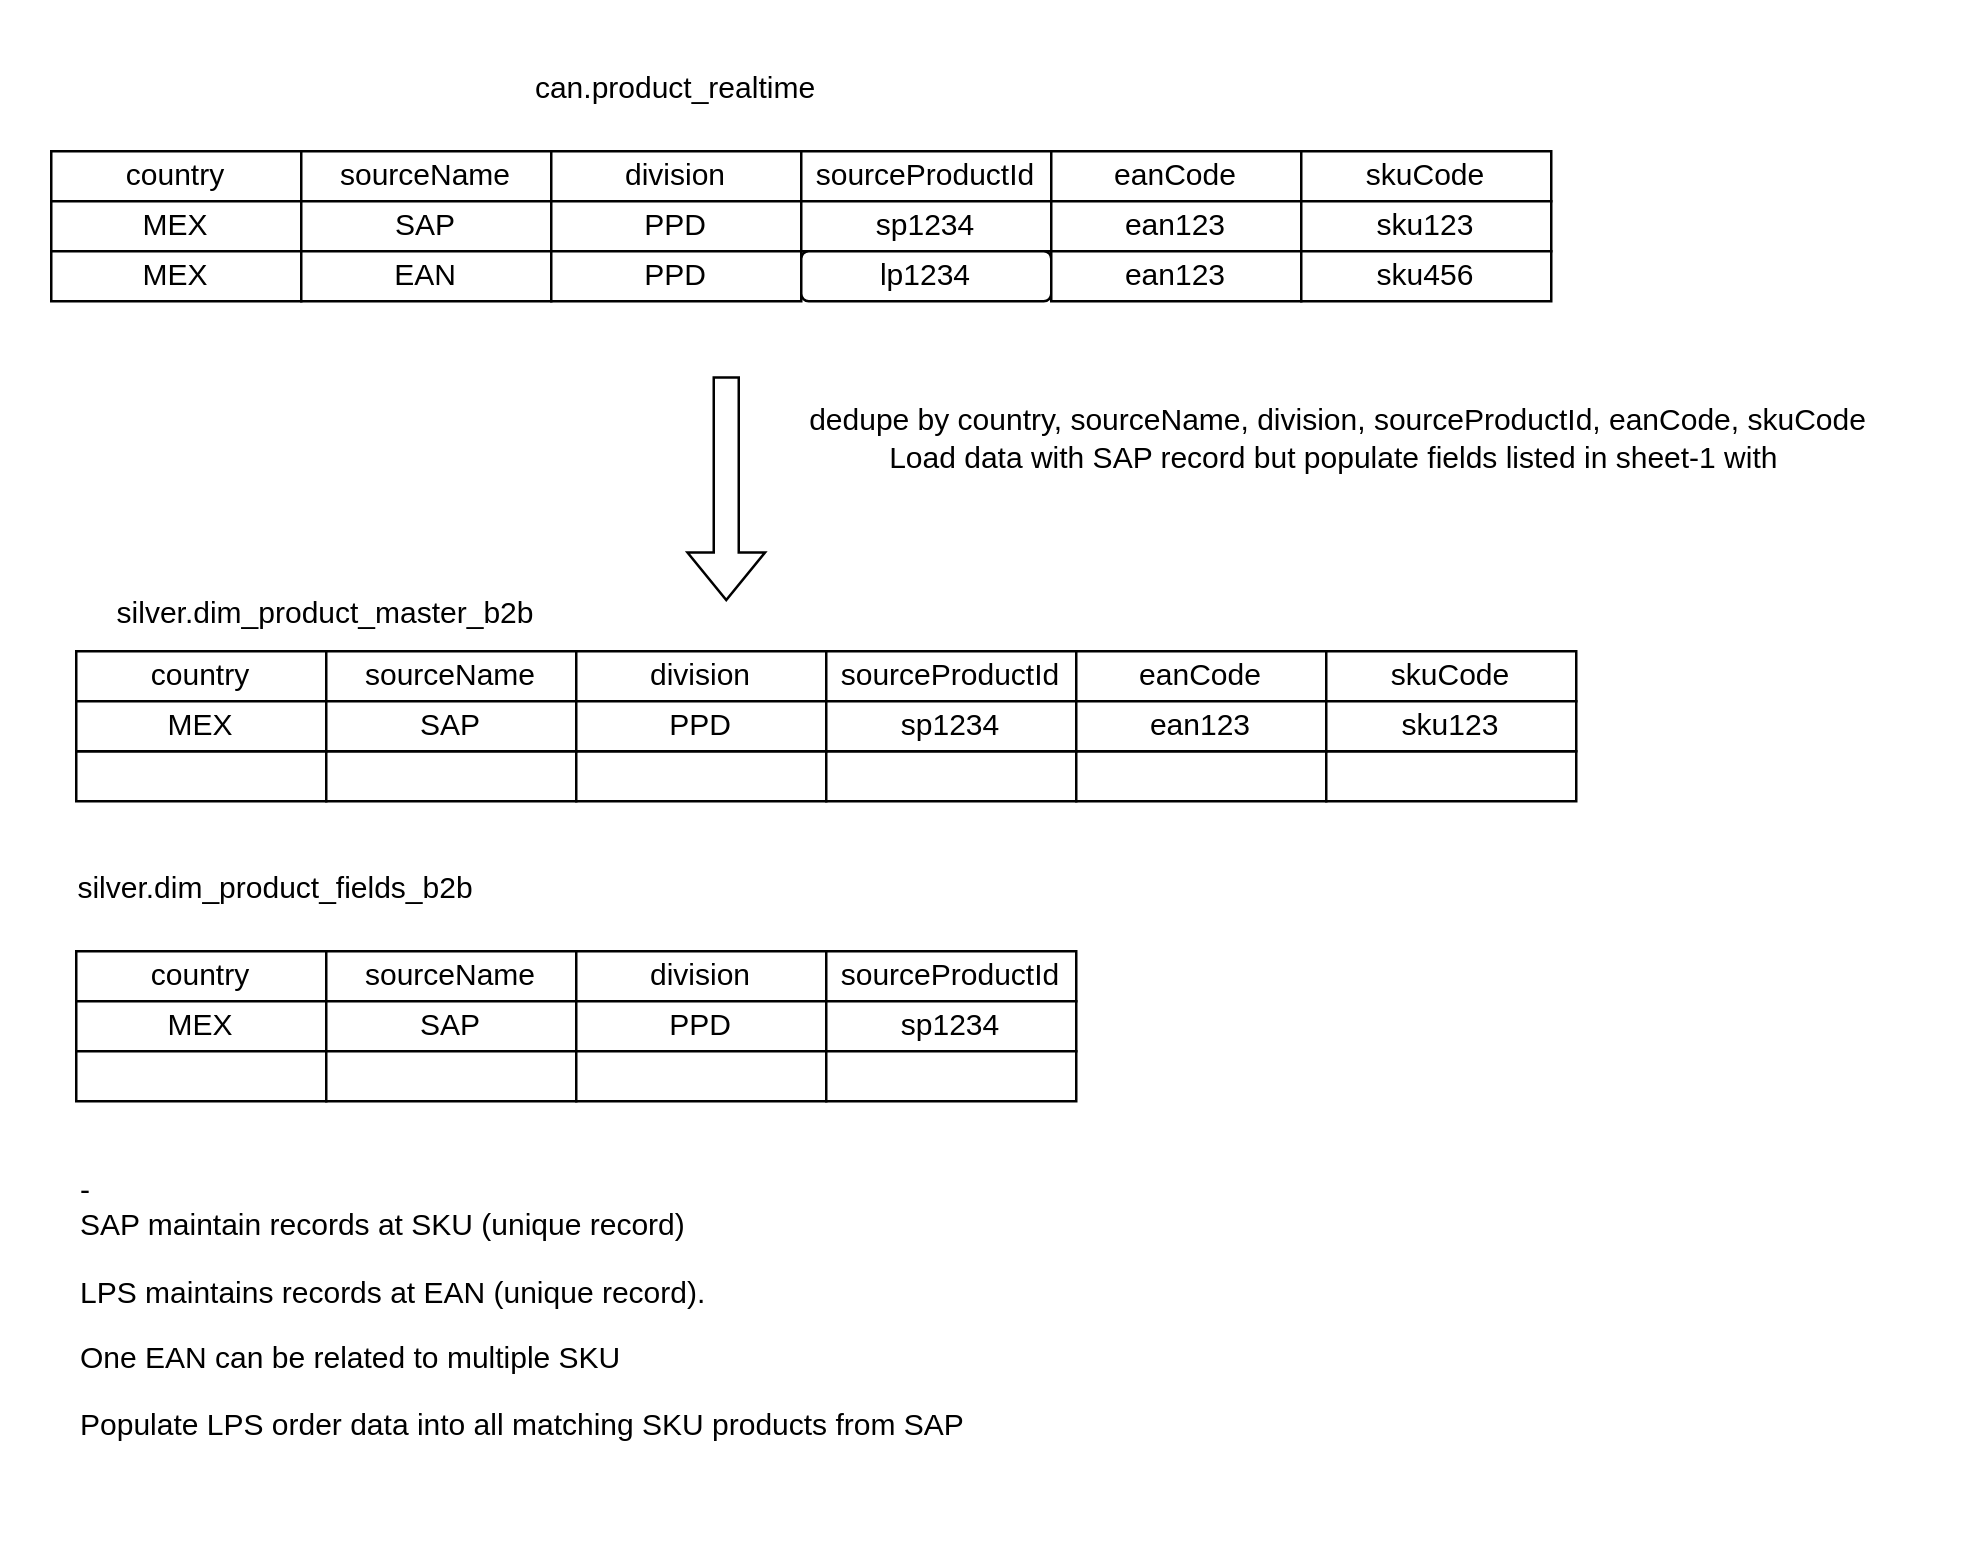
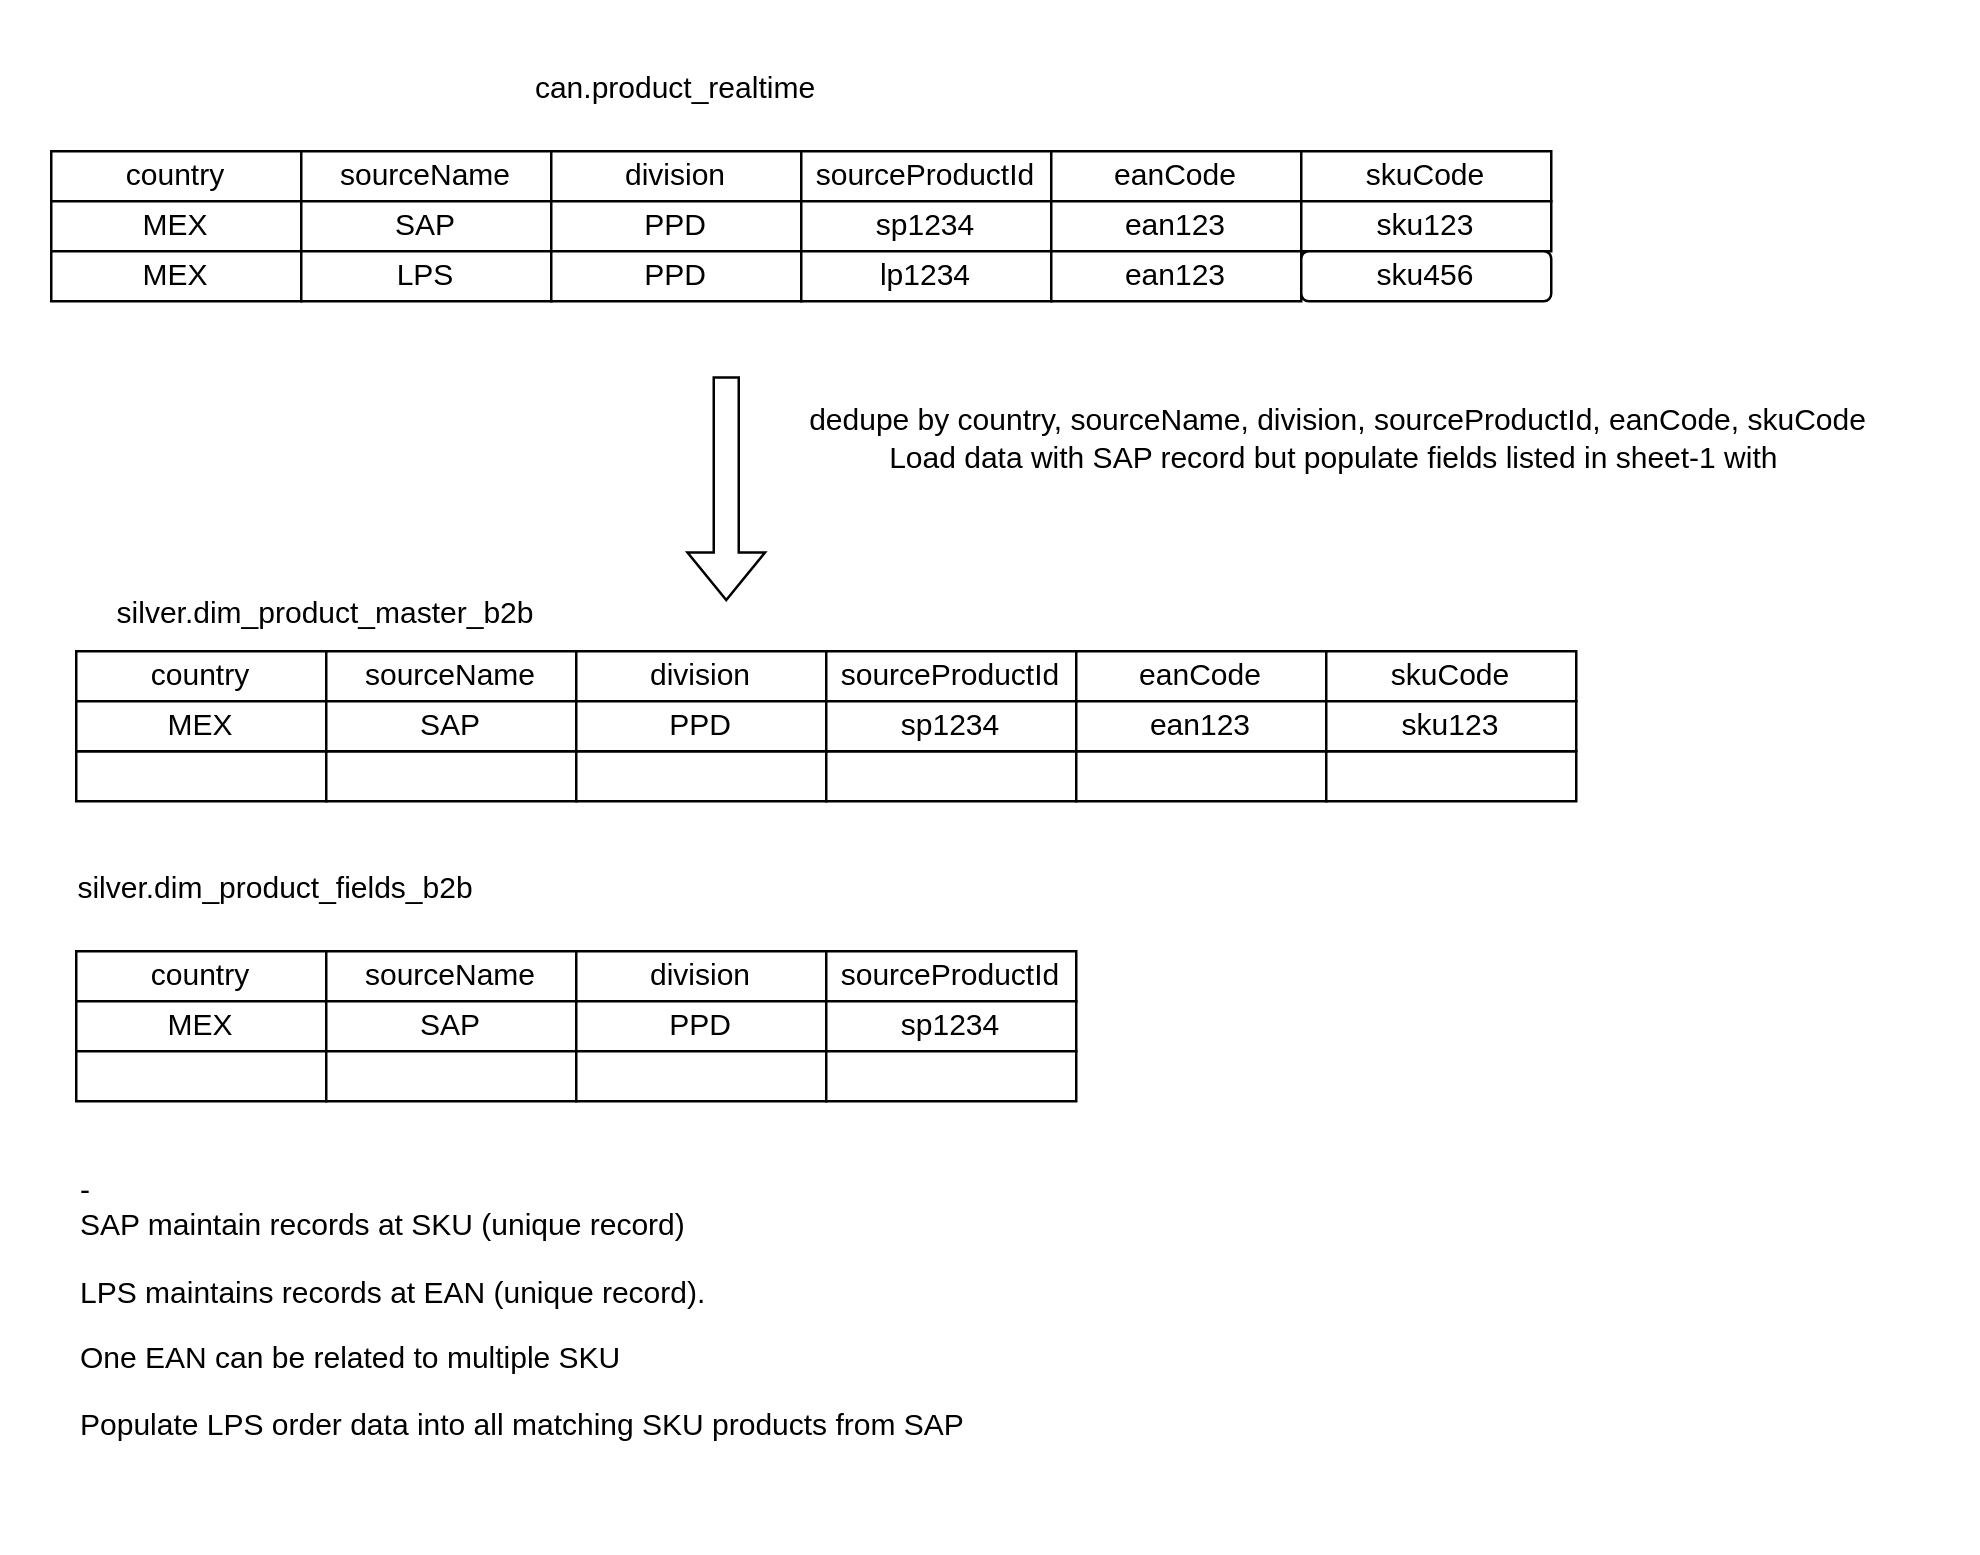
node "EAN": label "EAN" -> "LPS"
node "lp1234": shape rounded rectangle -> rectangle
node "sku456": shape rectangle -> rounded rectangle
